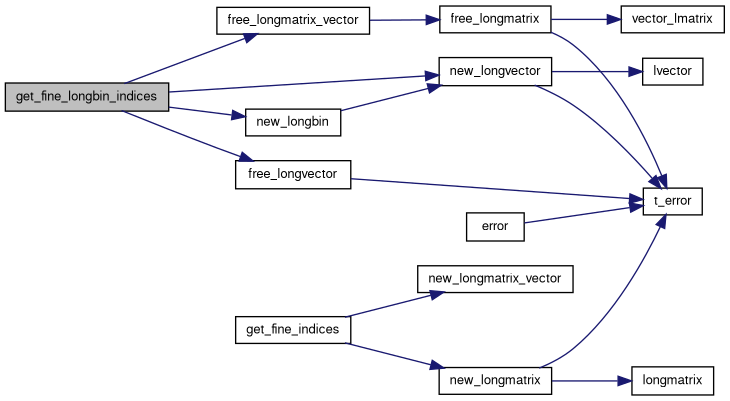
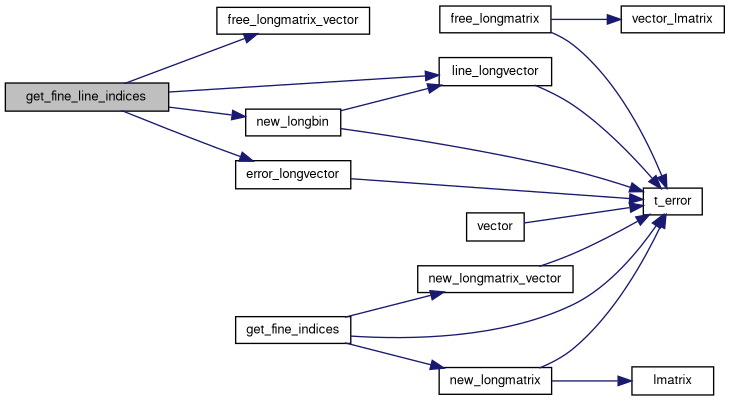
edge "free_longmatrix_vector" -> "free_longmatrix": removed
node "new_longvector": label "new_longvector" -> "line_longvector"
node "lvector": removed
node "get_fine_longbin_indices": label "get_fine_longbin_indices" -> "get_fine_line_indices"
edge "new_longbin" -> "t_error": added
node "free_longvector": label "free_longvector" -> "error_longvector"
node "error": label "error" -> "vector"
edge "new_longmatrix_vector" -> "t_error": added
edge "get_fine_indices" -> "t_error": added
node "longmatrix": label "longmatrix" -> "lmatrix"
